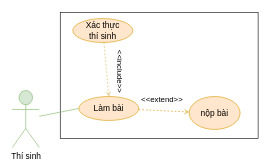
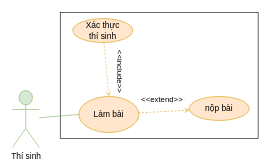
node "Làm bài": size 60x24 -> 60x36
node "nộp bài": size 51x33 -> 60x24
